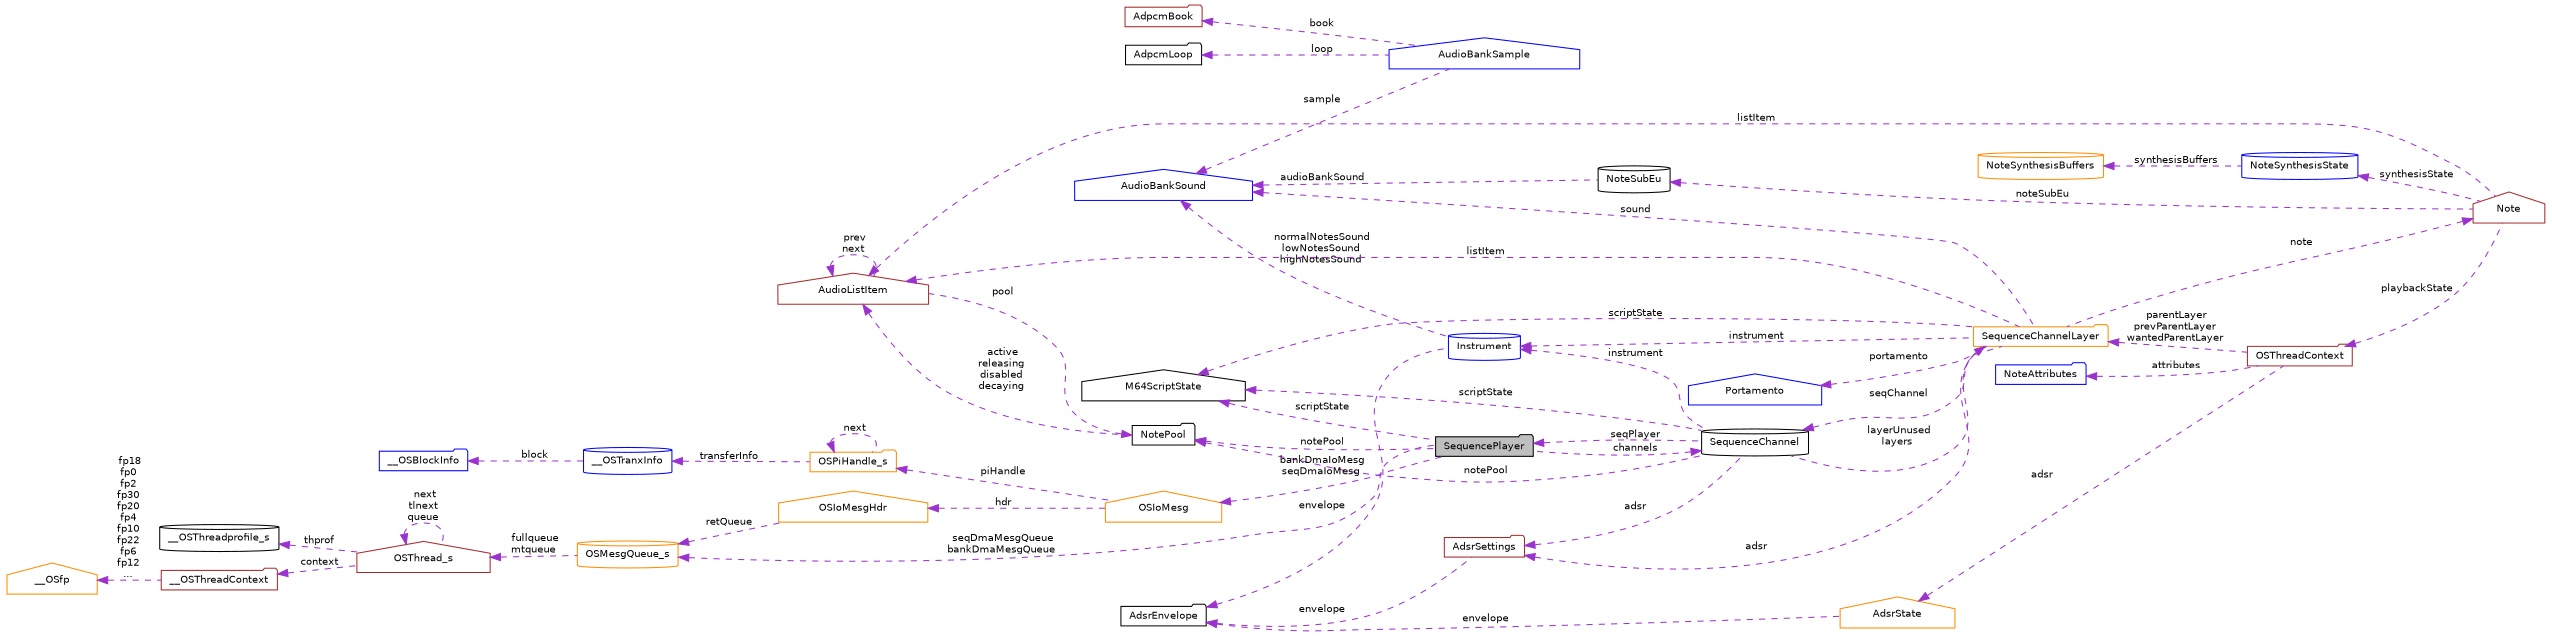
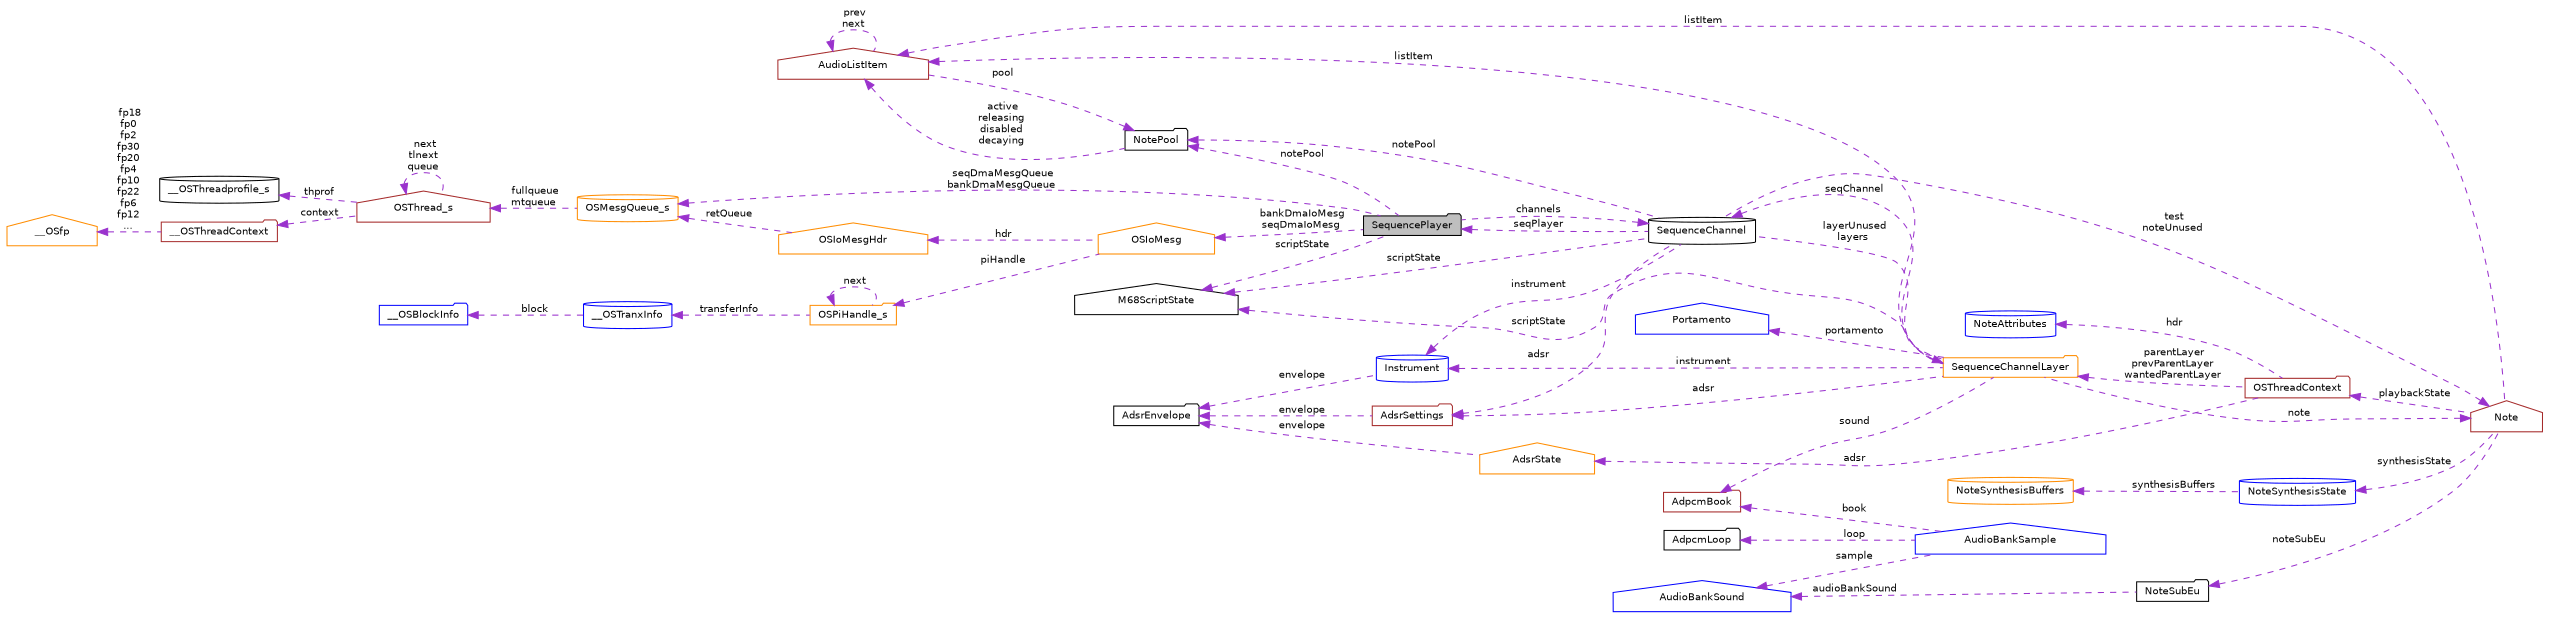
node "NoteSubEu": shape cylinder -> folder
edge "SequenceChannelLayer" -> "AudioBankSound": now "SequenceChannelLayer" -> "AdpcmBook"
edge "SequenceChannel" -> "Note": added, label "test noteUnused"
edge "Instrument" -> "AudioBankSound": removed, label "normalNotesSound lowNotesSound highNotesSound"
edge "OSThreadContext" -> "NoteAttributes": label " attributes" -> " hdr"
node "NoteAttributes": shape folder -> cylinder
node "M64ScriptState": label "M64ScriptState" -> "M68ScriptState"
